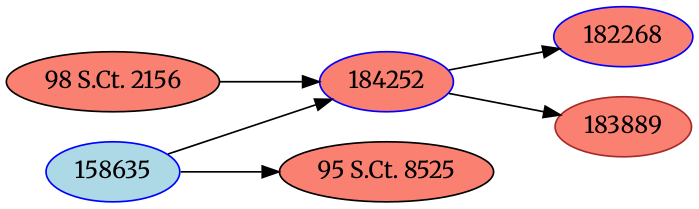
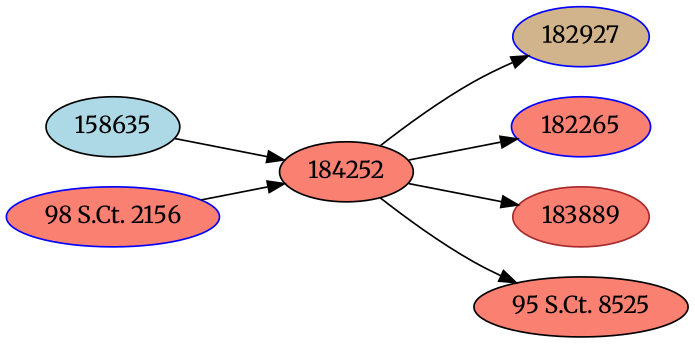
node "182927": added
node "182268": label "182268" -> "182265"
node "98 S.Ct. 2156": color black -> blue
node "184252": color blue -> black
node "158635": color blue -> black
edge "158635" -> "95 S.Ct. 8525": now "184252" -> "95 S.Ct. 8525"
